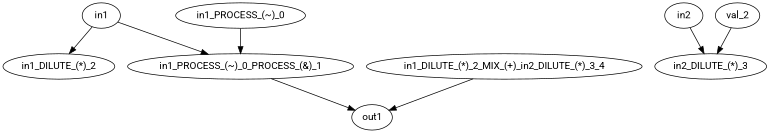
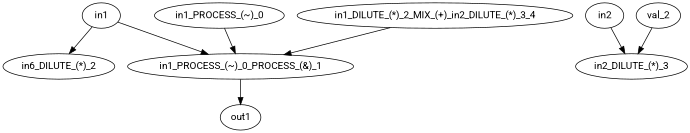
node "in1_DILUTE_(*)_2": label "in1_DILUTE_(*)_2" -> "in6_DILUTE_(*)_2"
edge "in1_DILUTE_(*)_2_MIX_(+)_in2_DILUTE_(*)_3_4" -> "out1": now "in1_DILUTE_(*)_2_MIX_(+)_in2_DILUTE_(*)_3_4" -> "in1_PROCESS_(~)_0_PROCESS_(&)_1"
